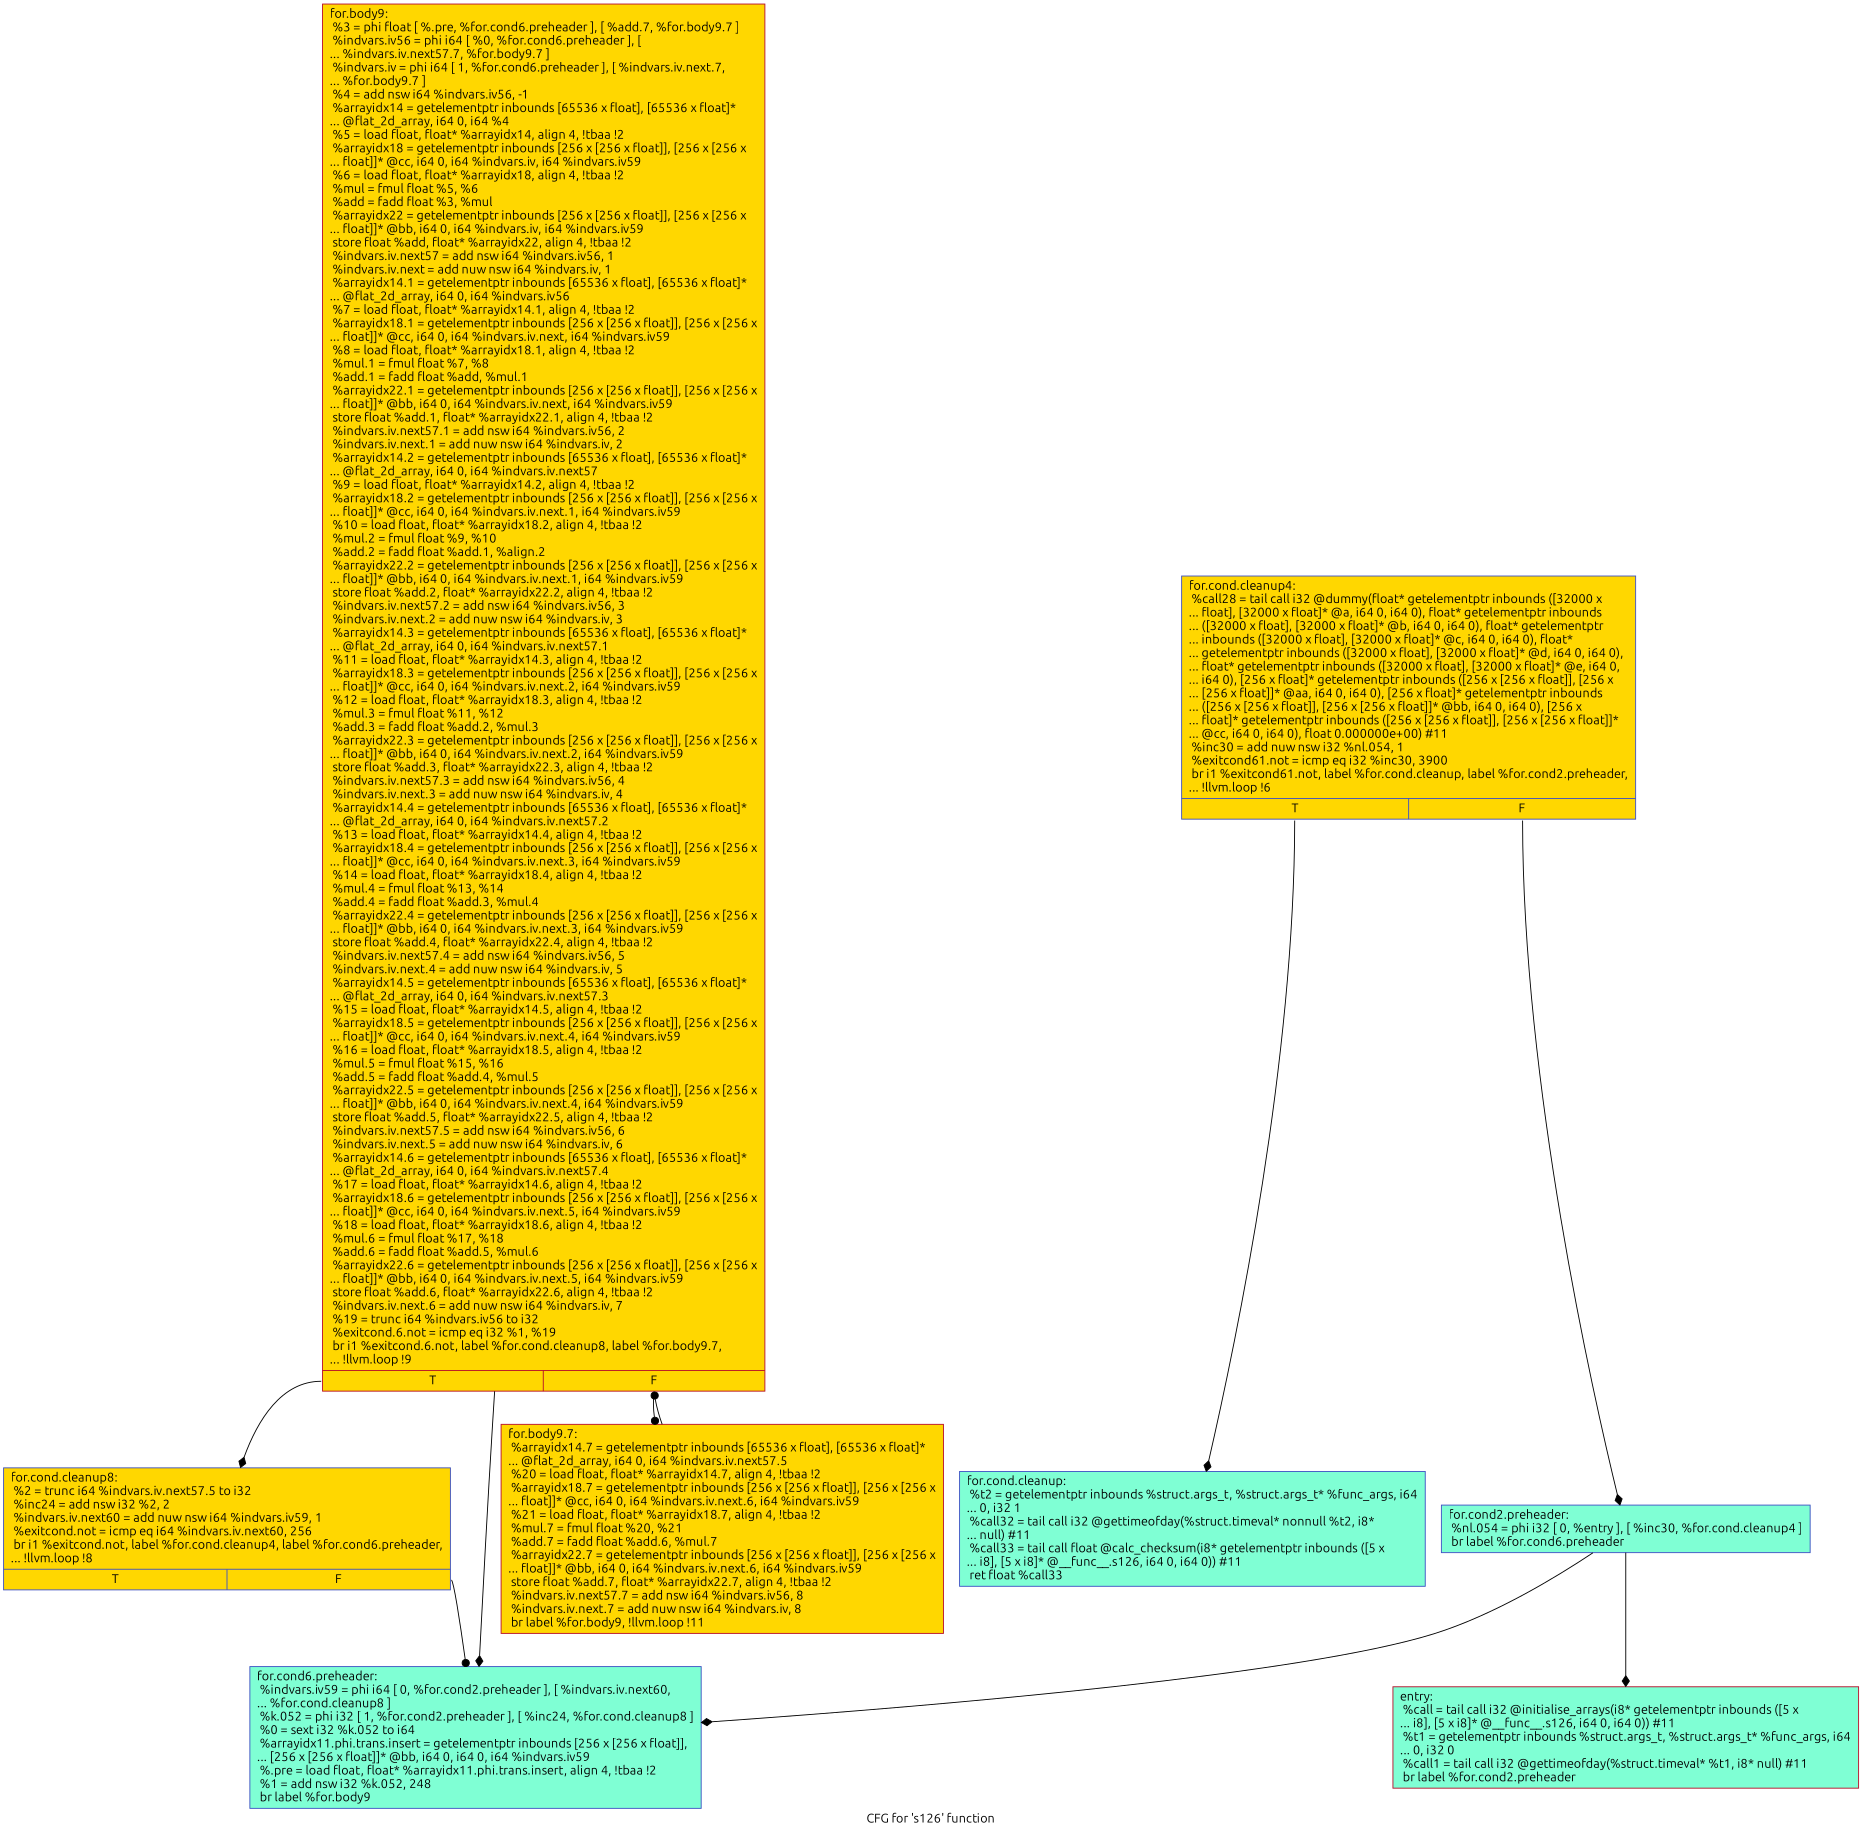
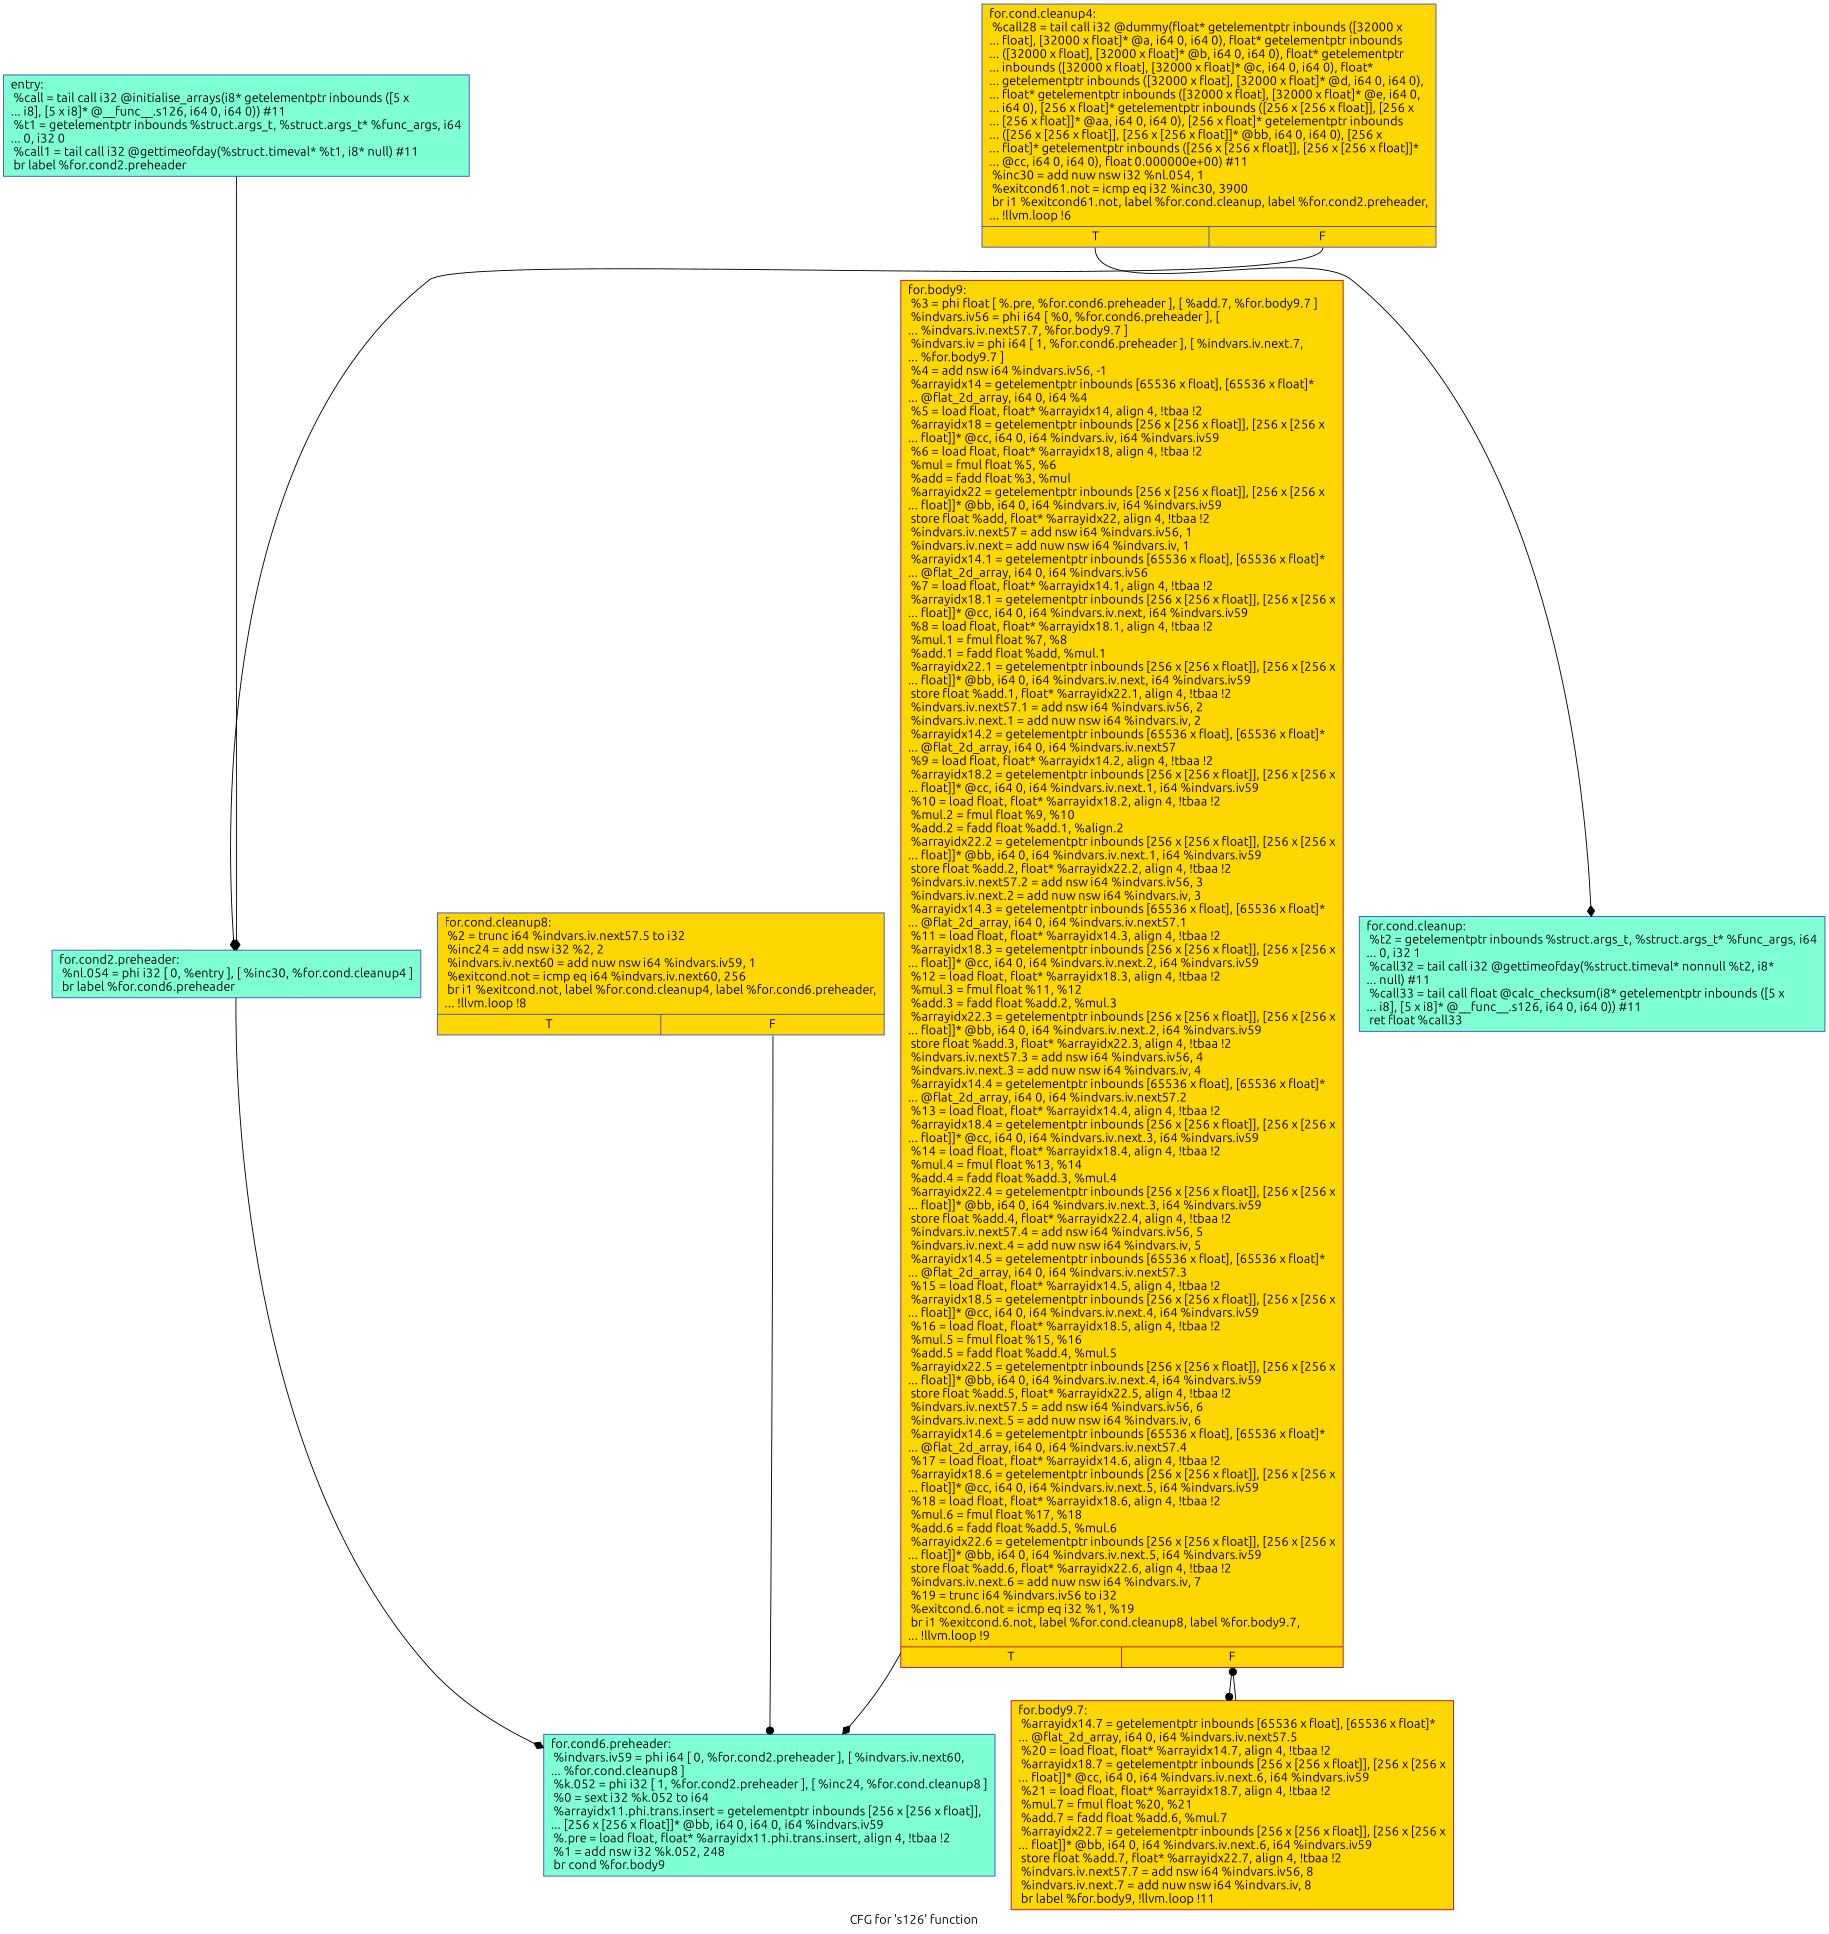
edge "for.body9:" -> "for.cond.cleanup8:": removed
edge "for.cond2.preheader:" -> "entry:": reversed
node "entry:": color #b70d28ff -> #3d50c3ff
node "for.cond6.preheader:": text "br label %for.body9" -> "br cond %for.body9"
